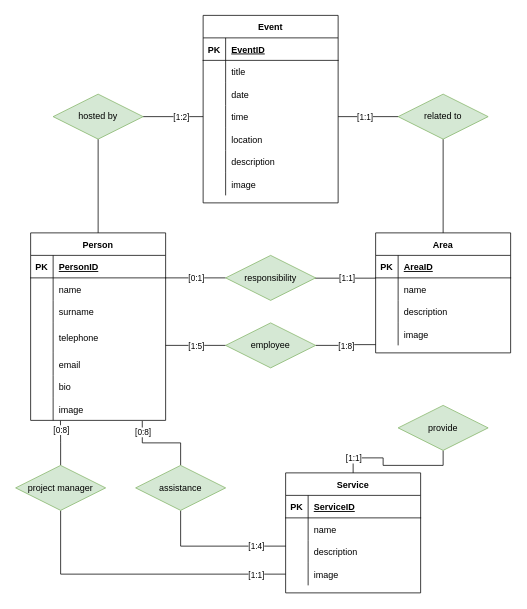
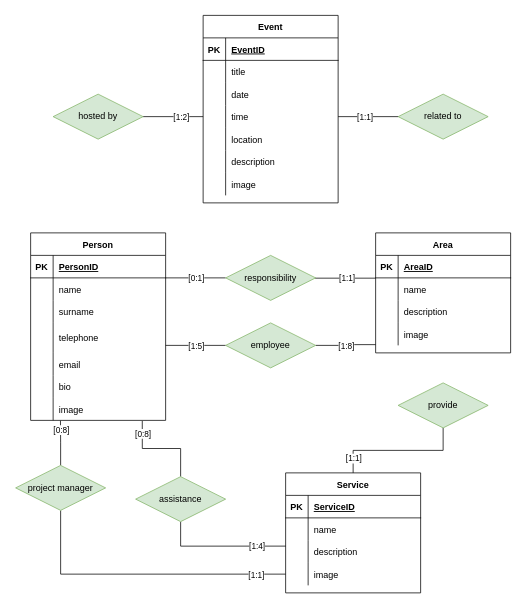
edge "hosted by" -- "Person": removed
edge "related to" -- "Area": removed
node "provide": moved (443, 428) -> (443, 405)
node "assistance": moved (180, 488) -> (180, 499)
